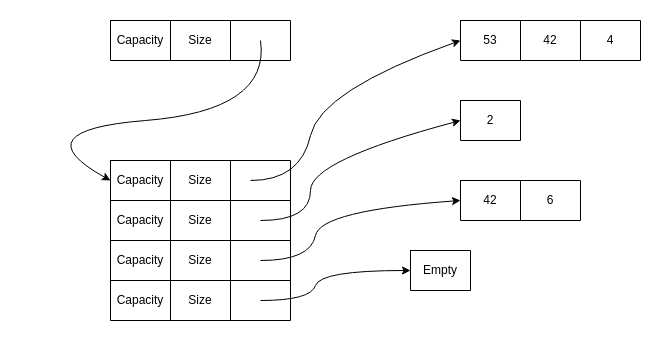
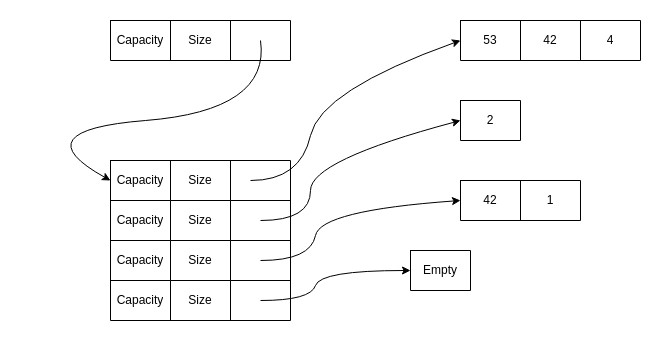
node "6": label "6" -> "1"
